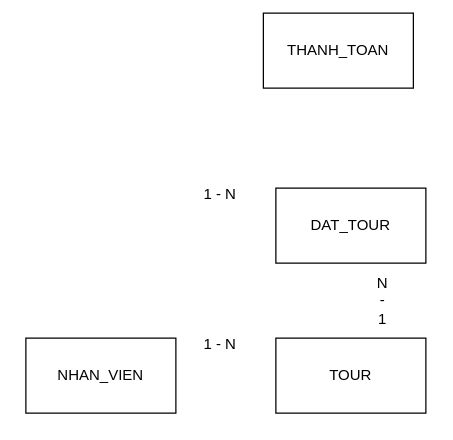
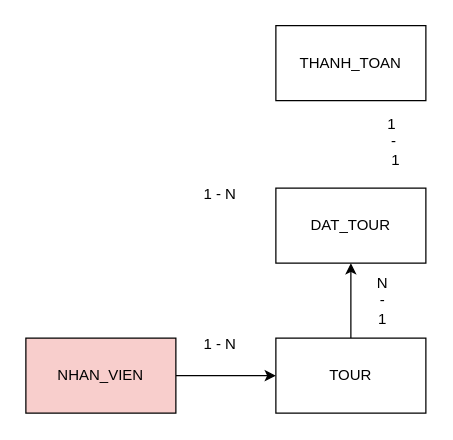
node "THANH_TOAN": moved (338, 51) -> (351, 63)
node "1 - 1": added
edge "TOUR" -> "DAT_TOUR": added
node "NHAN_VIEN": fillcolor #ffffff -> #f8cecc
edge "NHAN_VIEN" -> "TOUR": added
